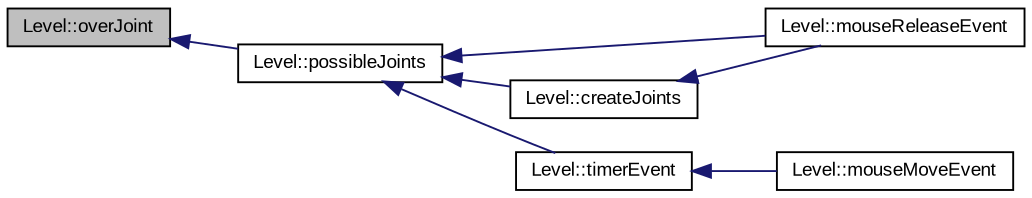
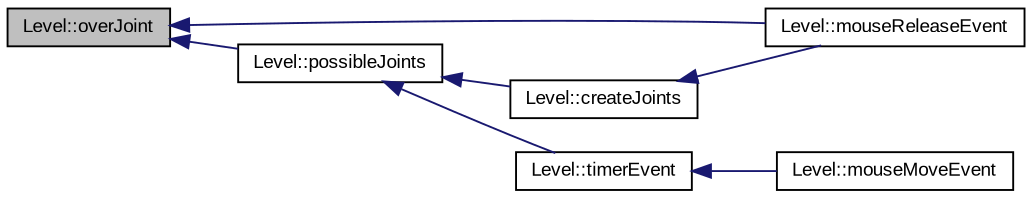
edge "Level::mouseReleaseEvent" -> "Level::possibleJoints": now "Level::mouseReleaseEvent" -> "Level::overJoint"
